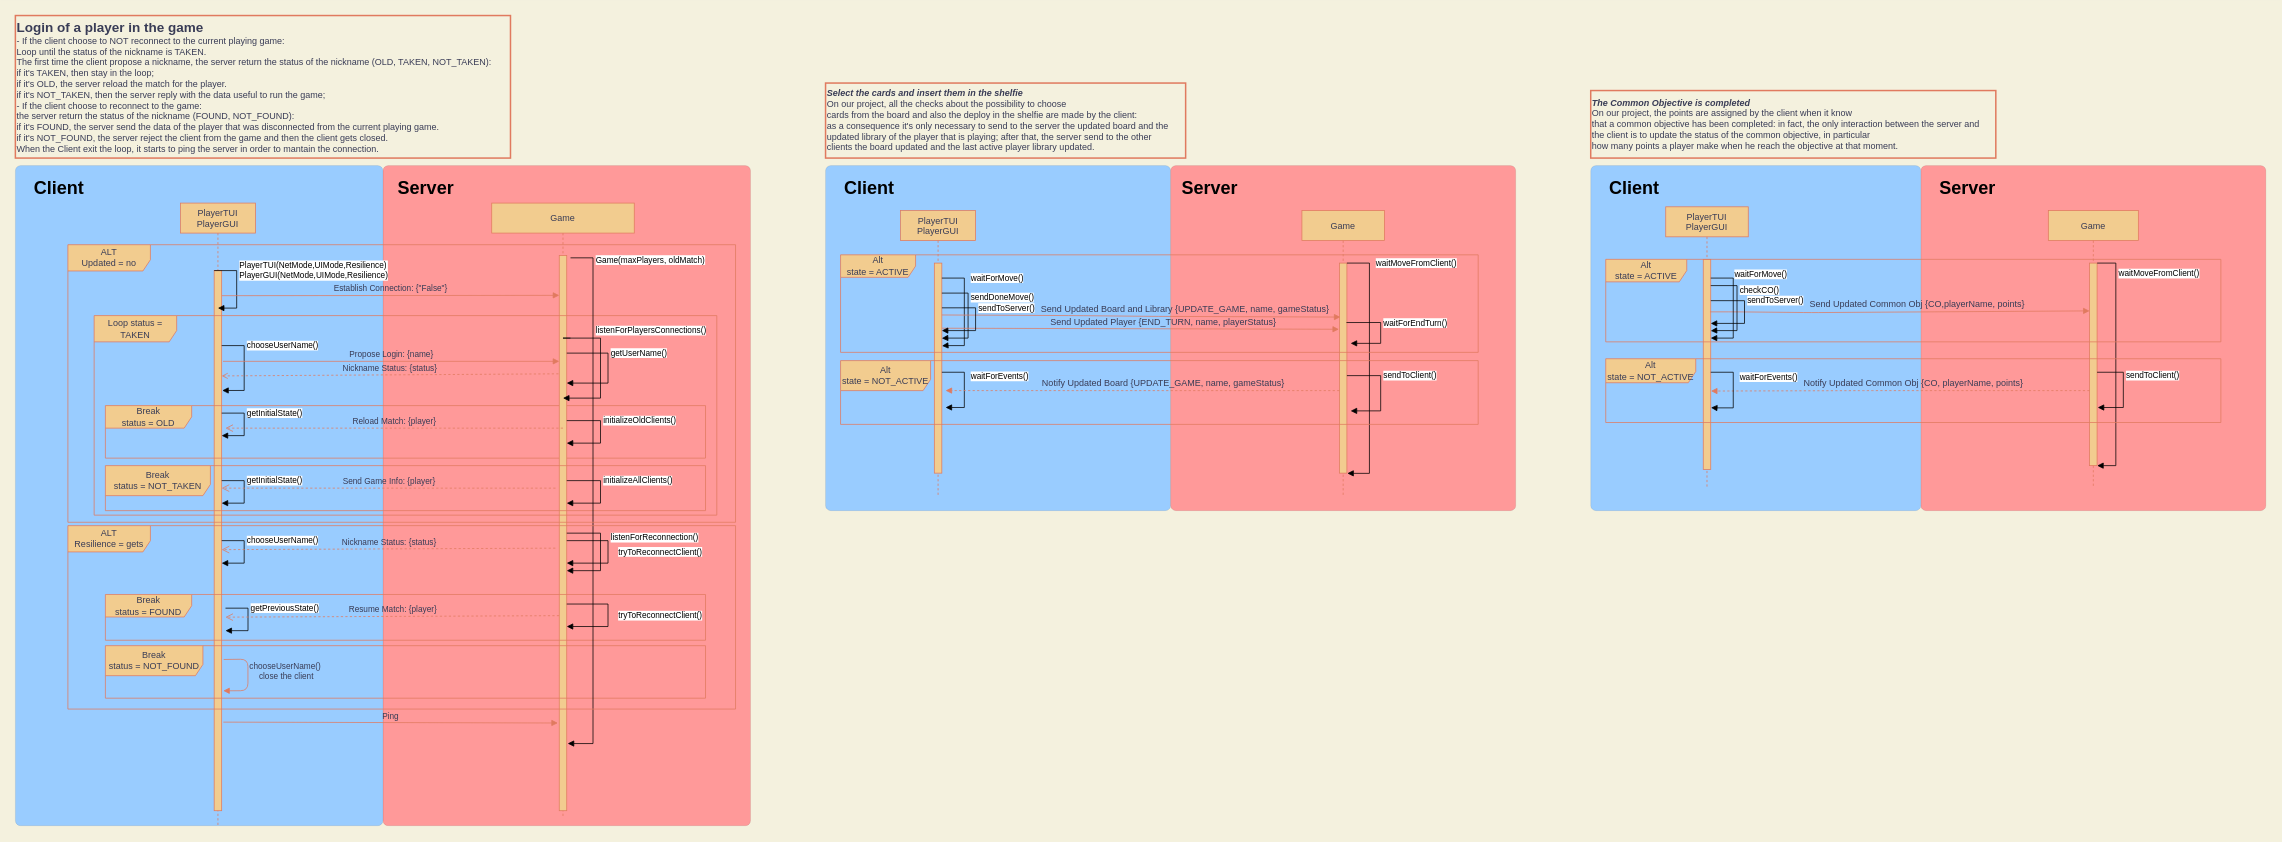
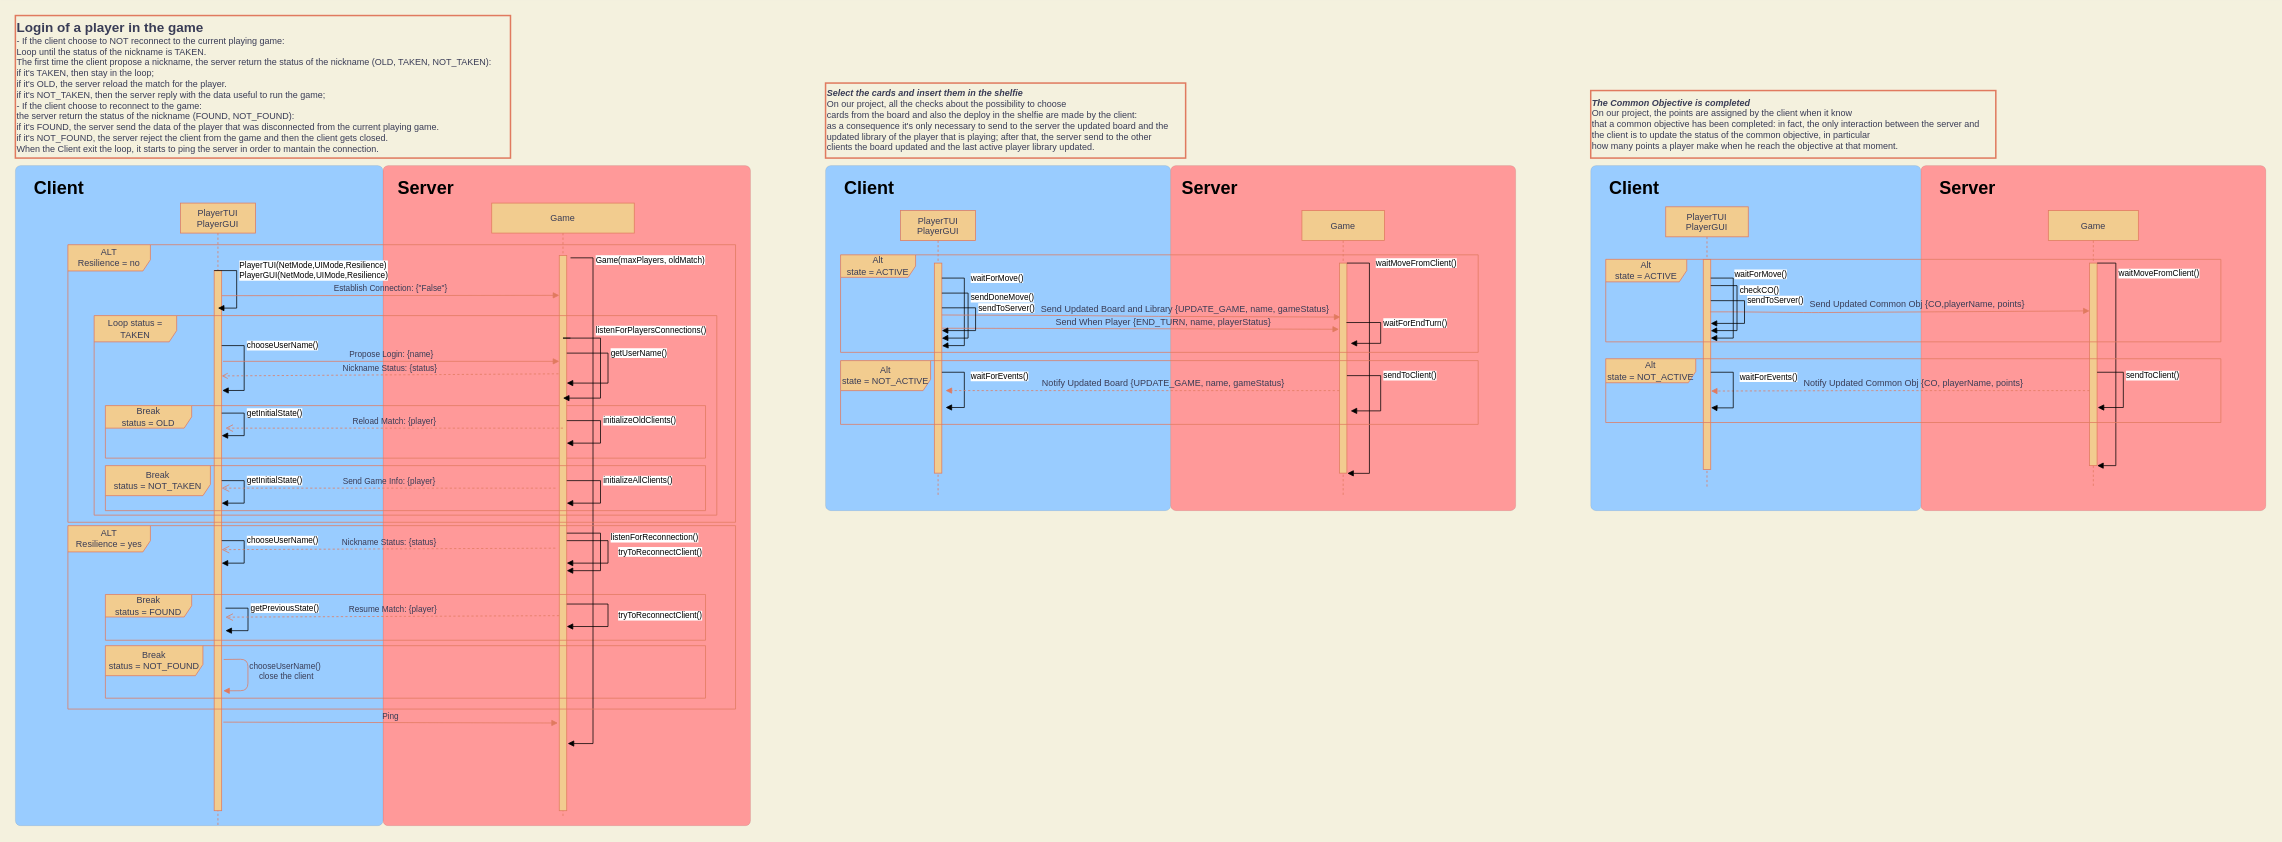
node "ALT Updated = no": label "ALT Updated = no" -> "ALT Resilience = no"
node "Send Updated Player {END_TURN, name, playerStatus}": label "Send Updated Player {END_TURN, name, playerStatus}" -> "Send When Player {END_TURN, name, playerStatus}"
node "ALT Resilience = gets": label "ALT Resilience = gets" -> "ALT Resilience = yes"
